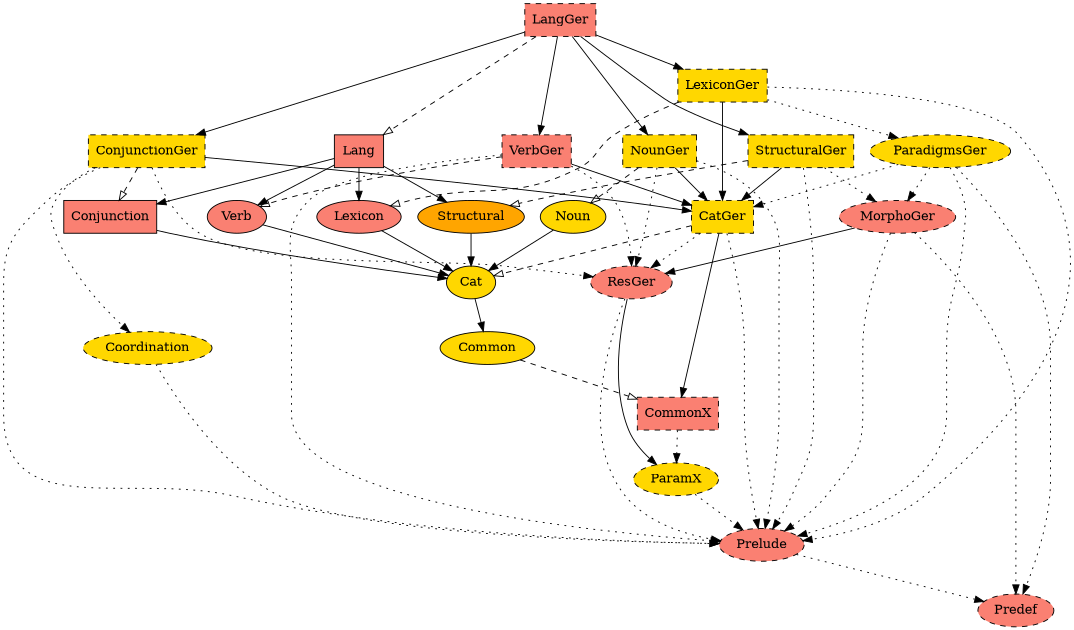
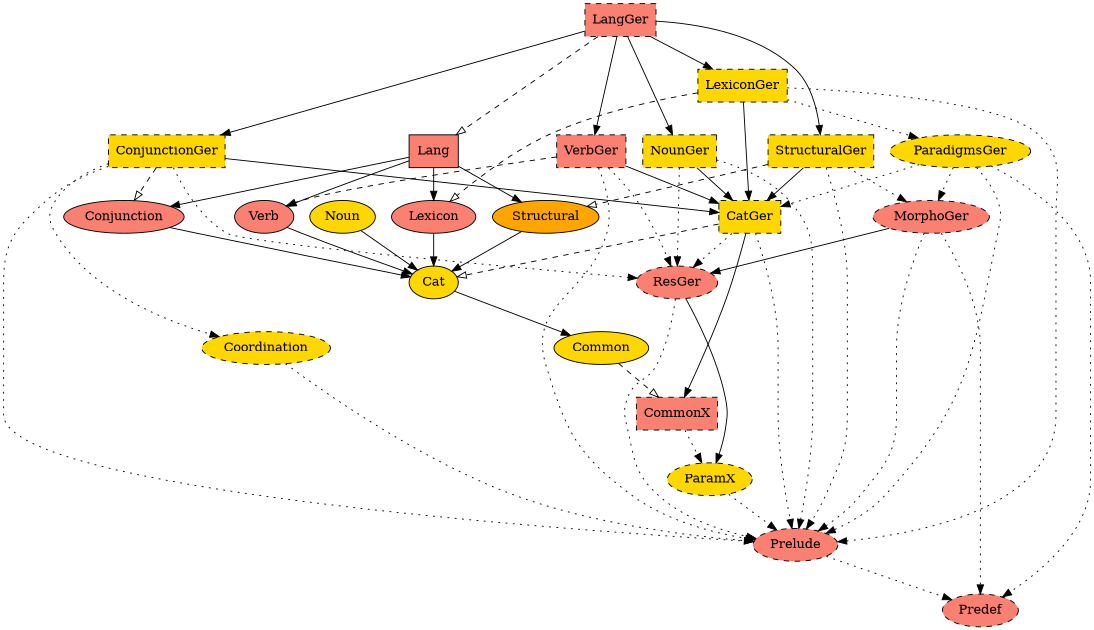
edge "NounGer" -> "Noun": removed
node "Conjunction": shape box -> ellipse
